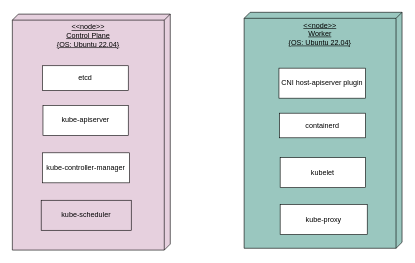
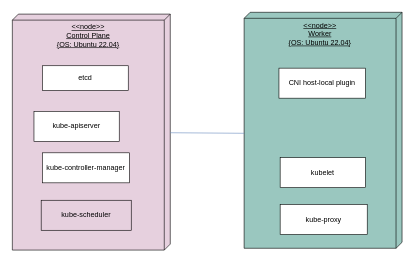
node "CNI host-apiserver plugin": label "CNI host-apiserver plugin" -> "CNI host-local plugin"
node "kube-apiserver": moved (86, 120) -> (77, 126)
node "containerd": removed
edge "<<node>> Worker {OS: Ubuntu 22.04}" -- "<<node>> Control Plane {OS: Ubuntu 22.04}": added
